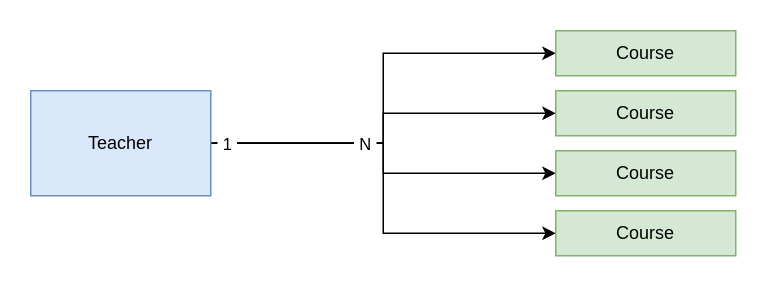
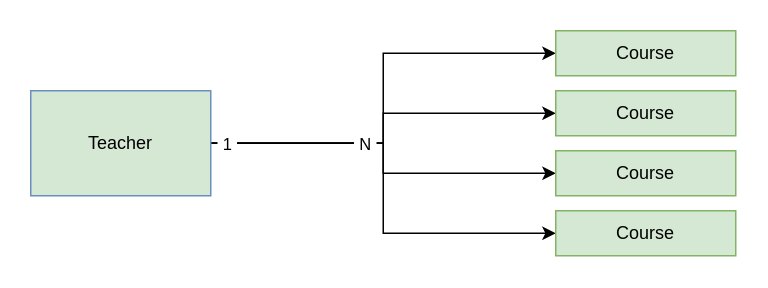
node "Teacher": fillcolor #dae8fc -> #d5e8d4
